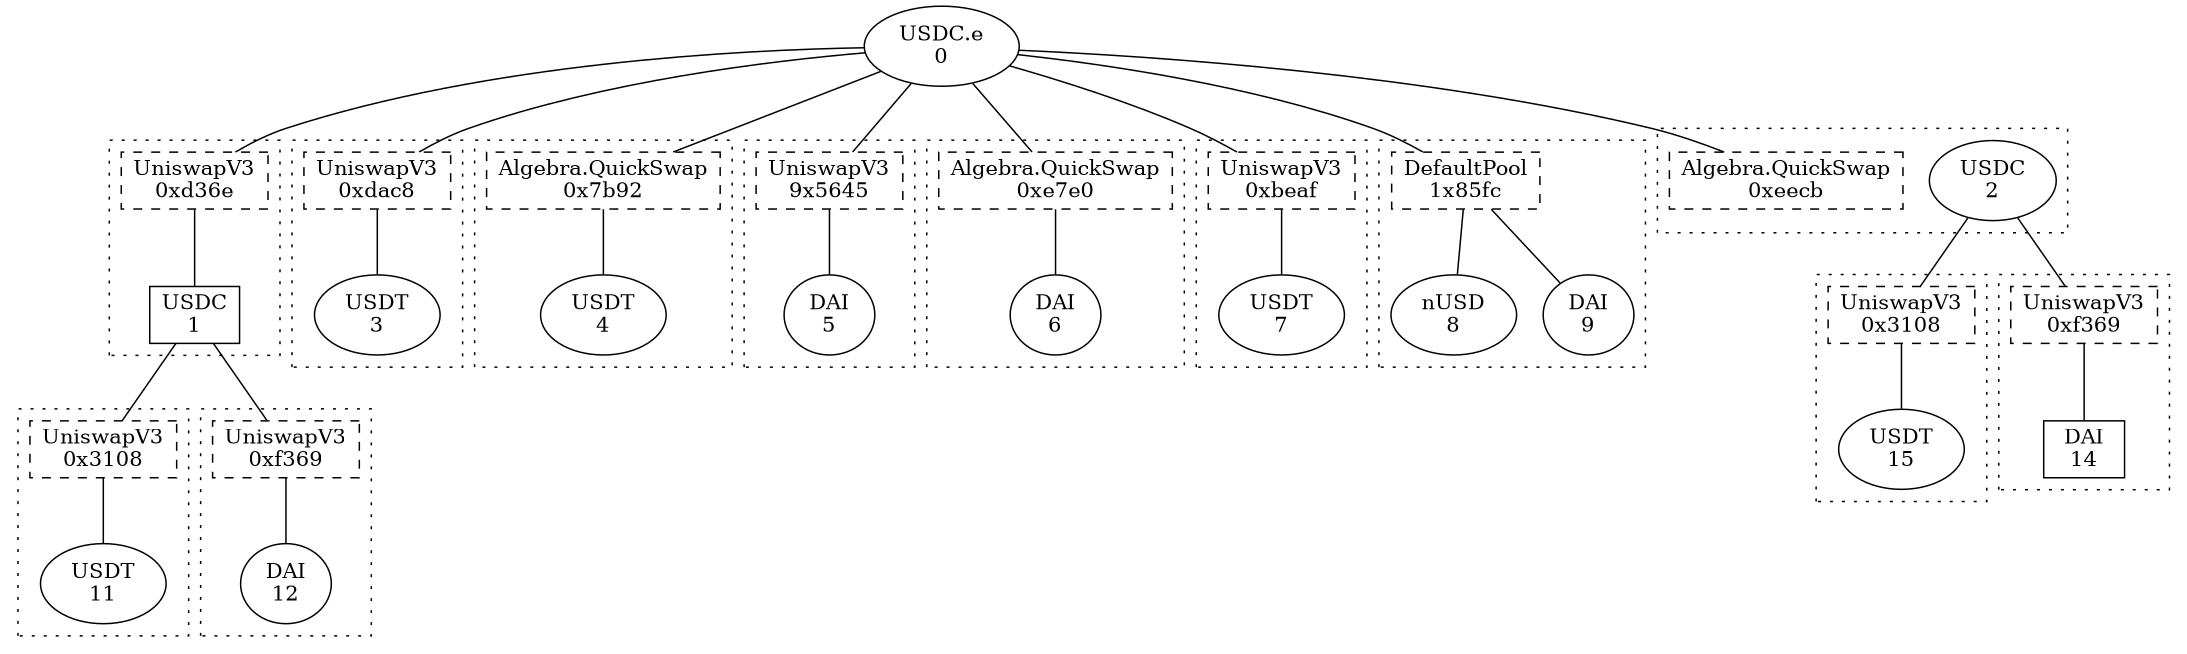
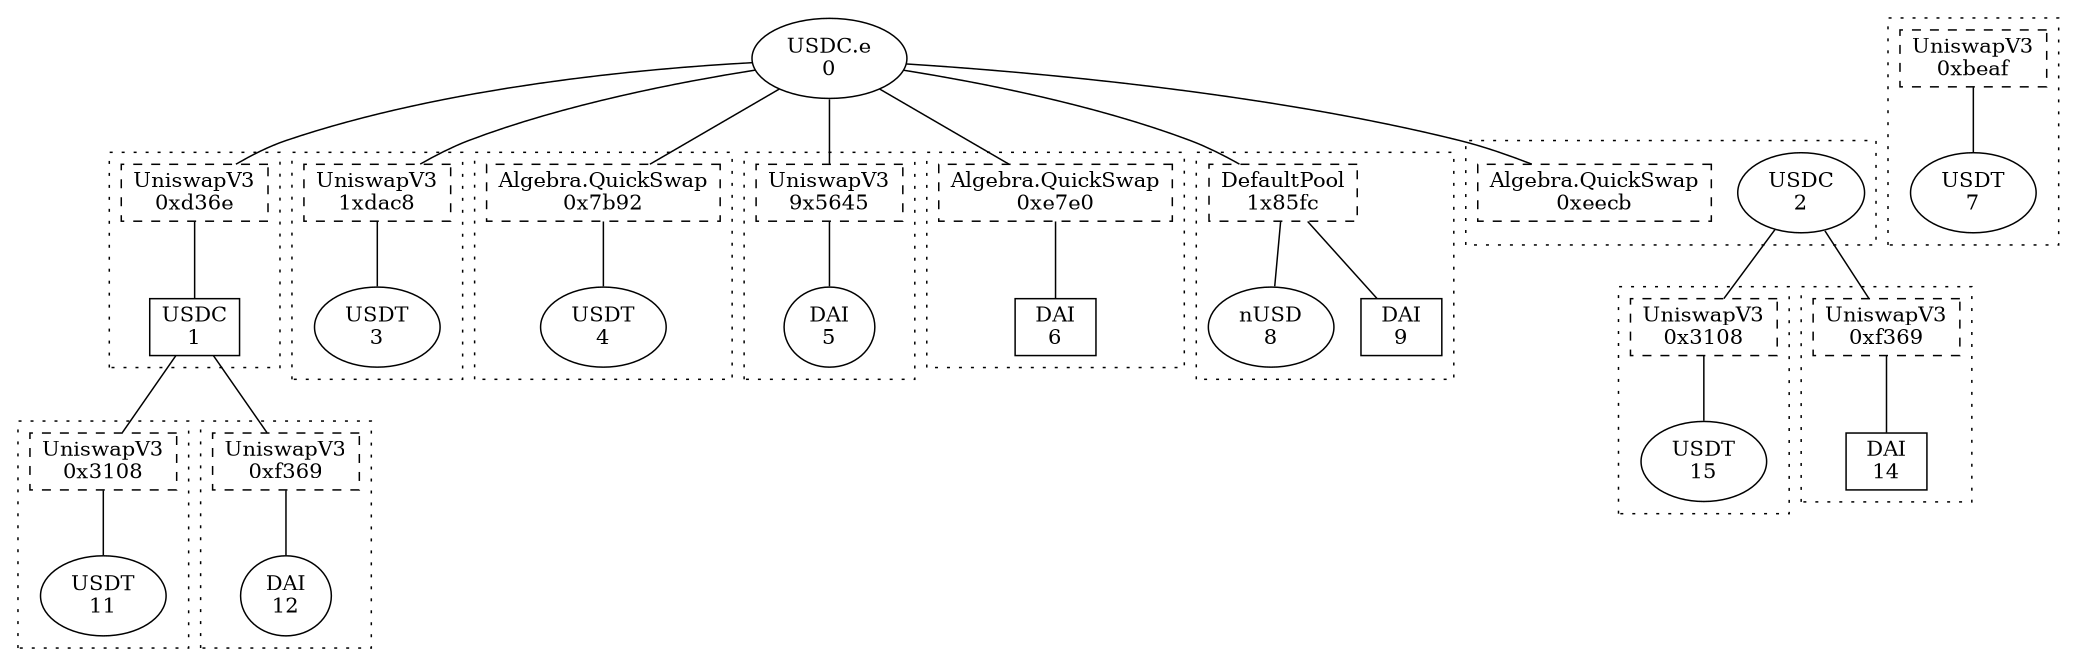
edge "USDC.e 0" -- "UniswapV3 0xbeaf": removed
node "UniswapV3 0xdac8": label "UniswapV3 0xdac8" -> "UniswapV3 1xdac8"
node "DAI 6": shape ellipse -> box
node "DAI 9": shape ellipse -> box
